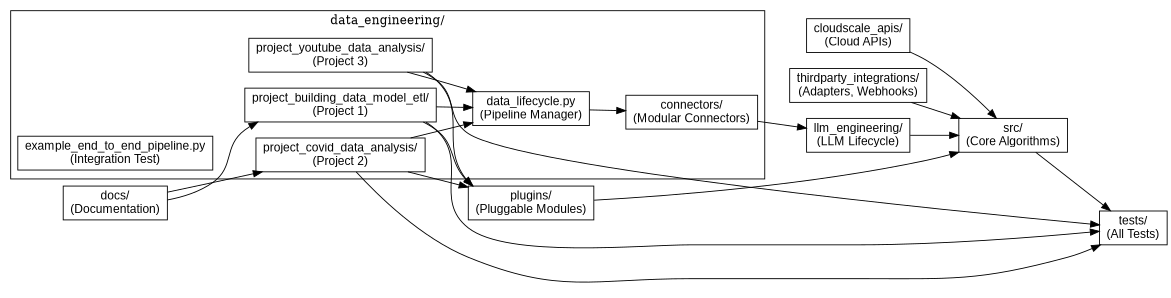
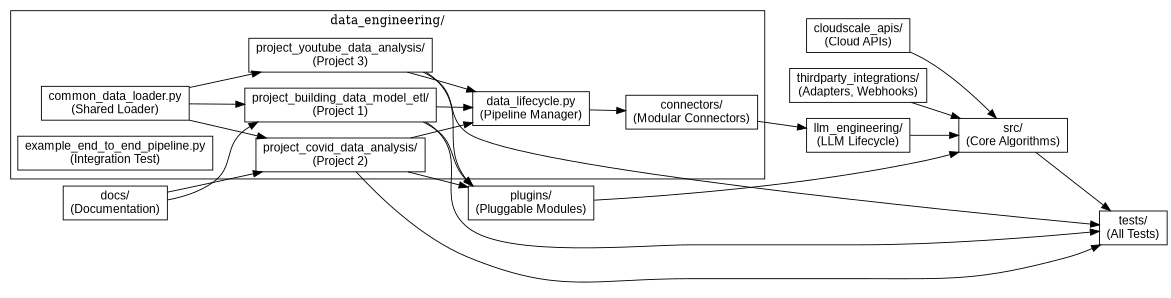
node "common_data_loader.py (Shared Loader)": added
